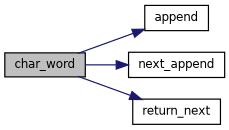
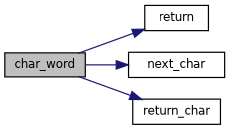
node "append": label "append" -> "return"
node "next_append": label "next_append" -> "next_char"
node "return_next": label "return_next" -> "return_char"
